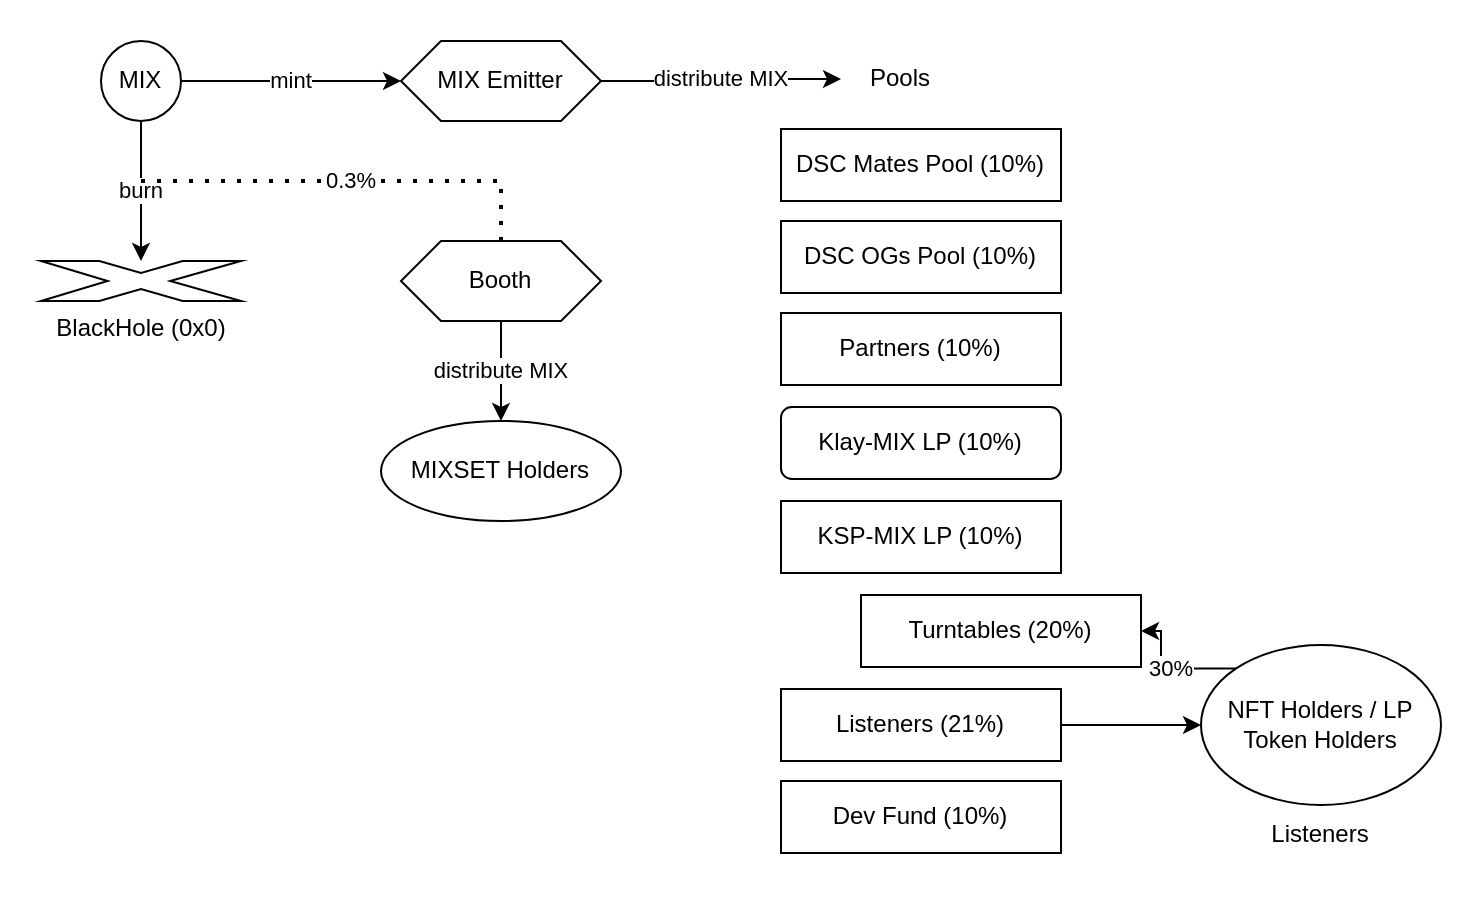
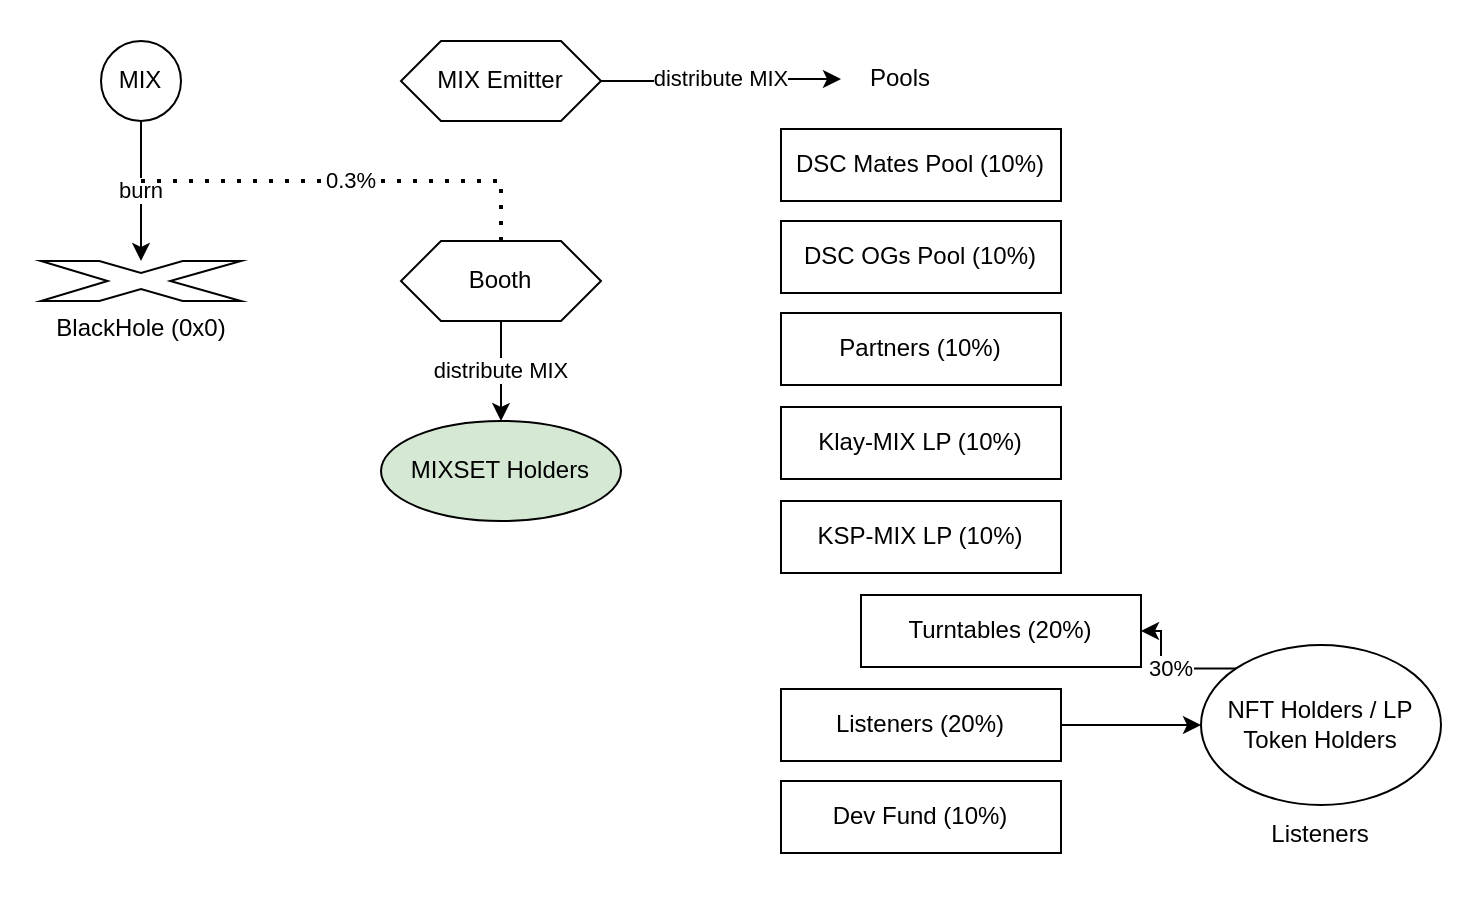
edge "MIX" -> "MIX Emitter": removed, label "mint"
node "Klay-MIX LP (10%)": shape rounded rectangle -> rectangle
node "MIXSET Holders": fillcolor #ffffff -> #d5e8d4
node "Listeners (21%)": label "Listeners (21%)" -> "Listeners (20%)"
